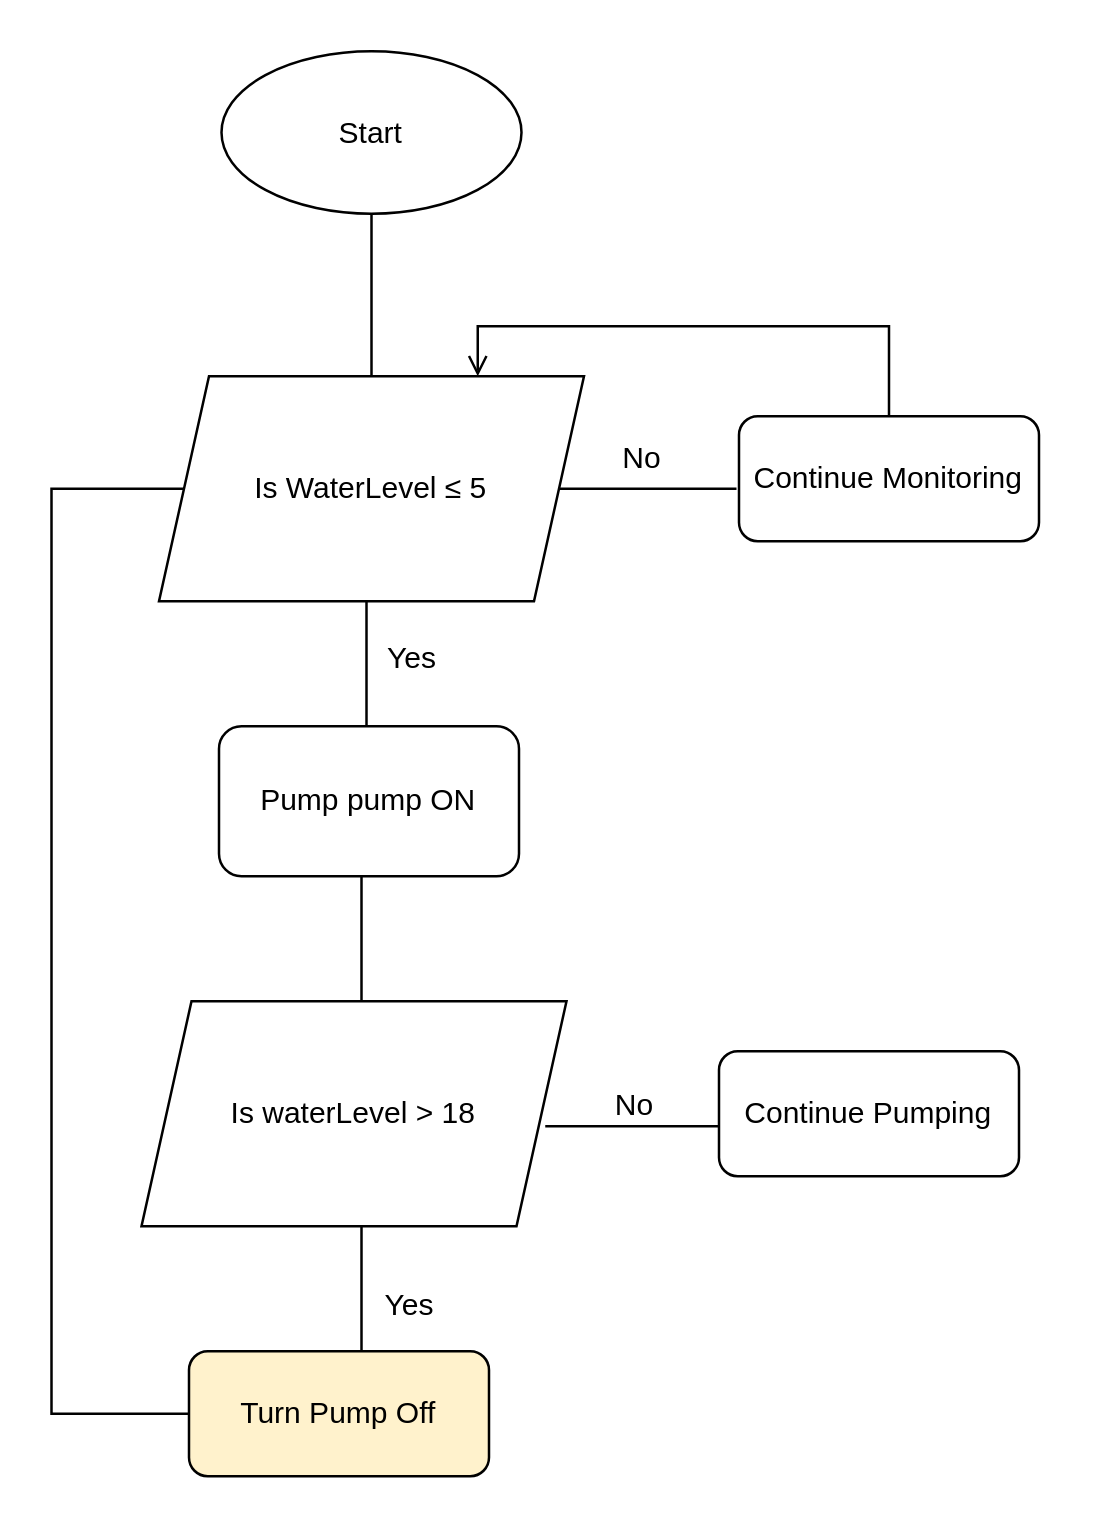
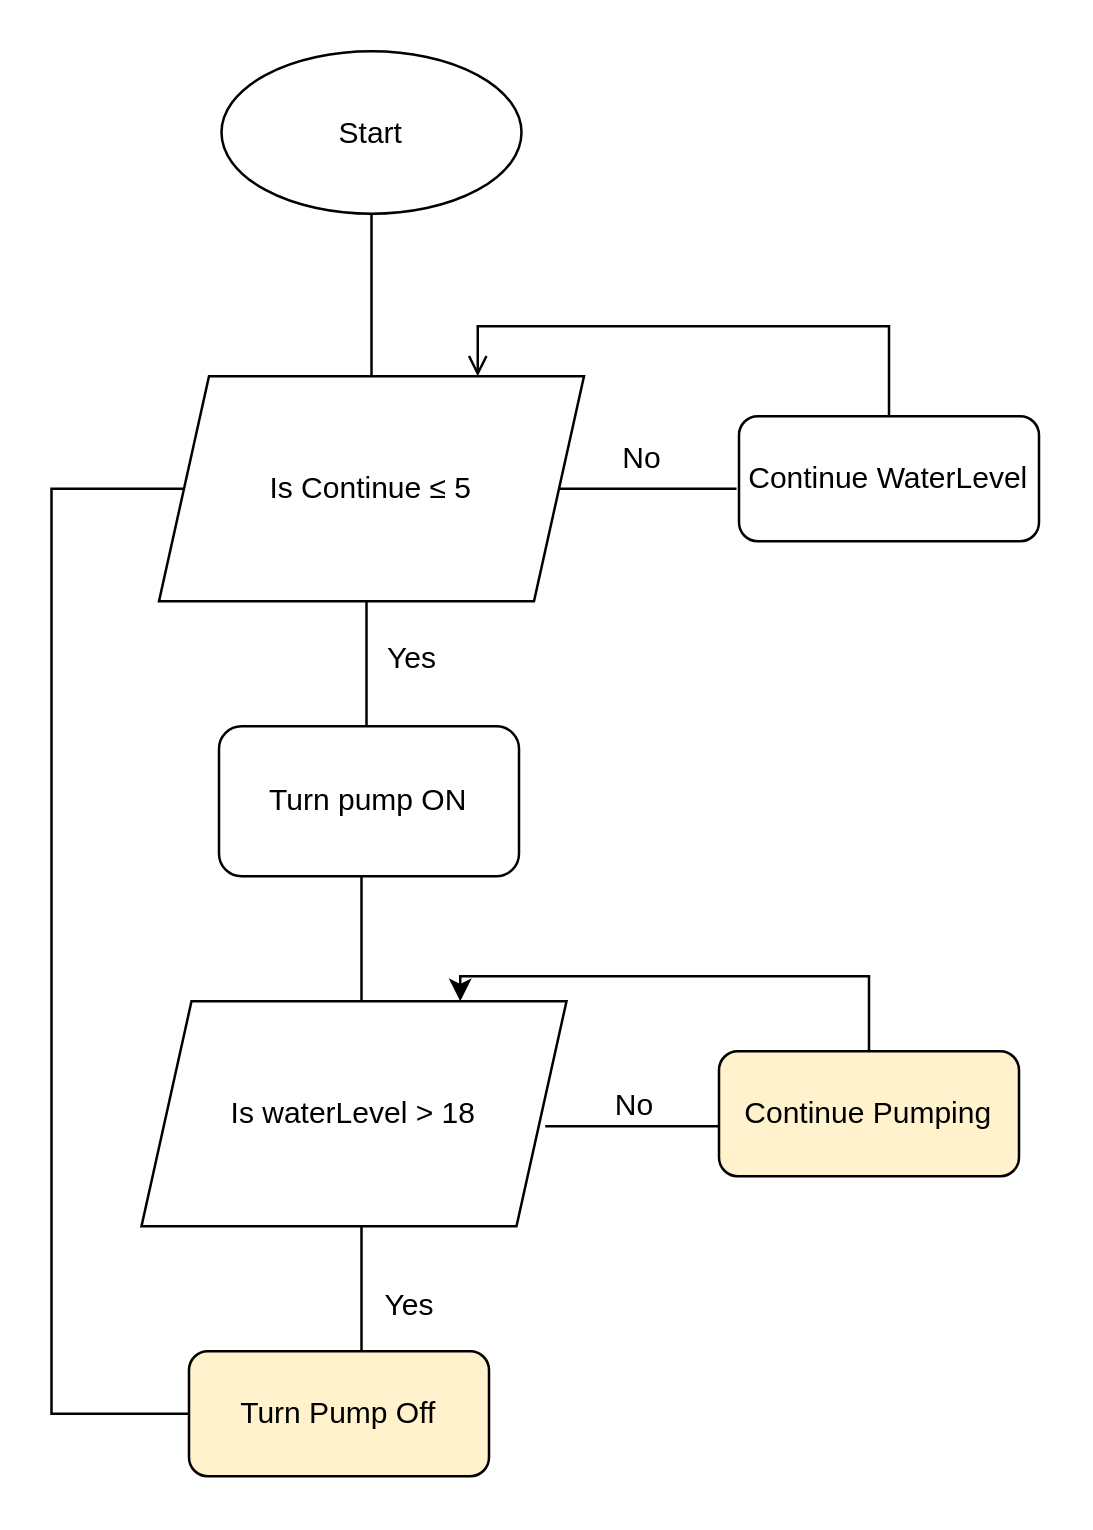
node "Continue Monitoring": label "Continue Monitoring" -> "Continue WaterLevel"
node "Is WaterLevel ≤ 5": label "Is WaterLevel ≤ 5" -> "Is Continue ≤ 5"
node "Pump pump ON": label "Pump pump ON" -> "Turn pump ON"
edge "Continue Pumping" -> "Is waterLevel > 18": added
node "Continue Pumping": fillcolor #ffffff -> #fff2cc
